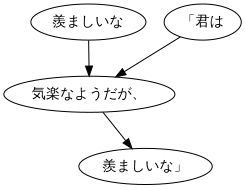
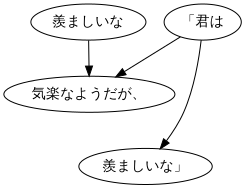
edge "気楽なようだが、" -> "羨ましいな」": now "「君は" -> "羨ましいな」"
